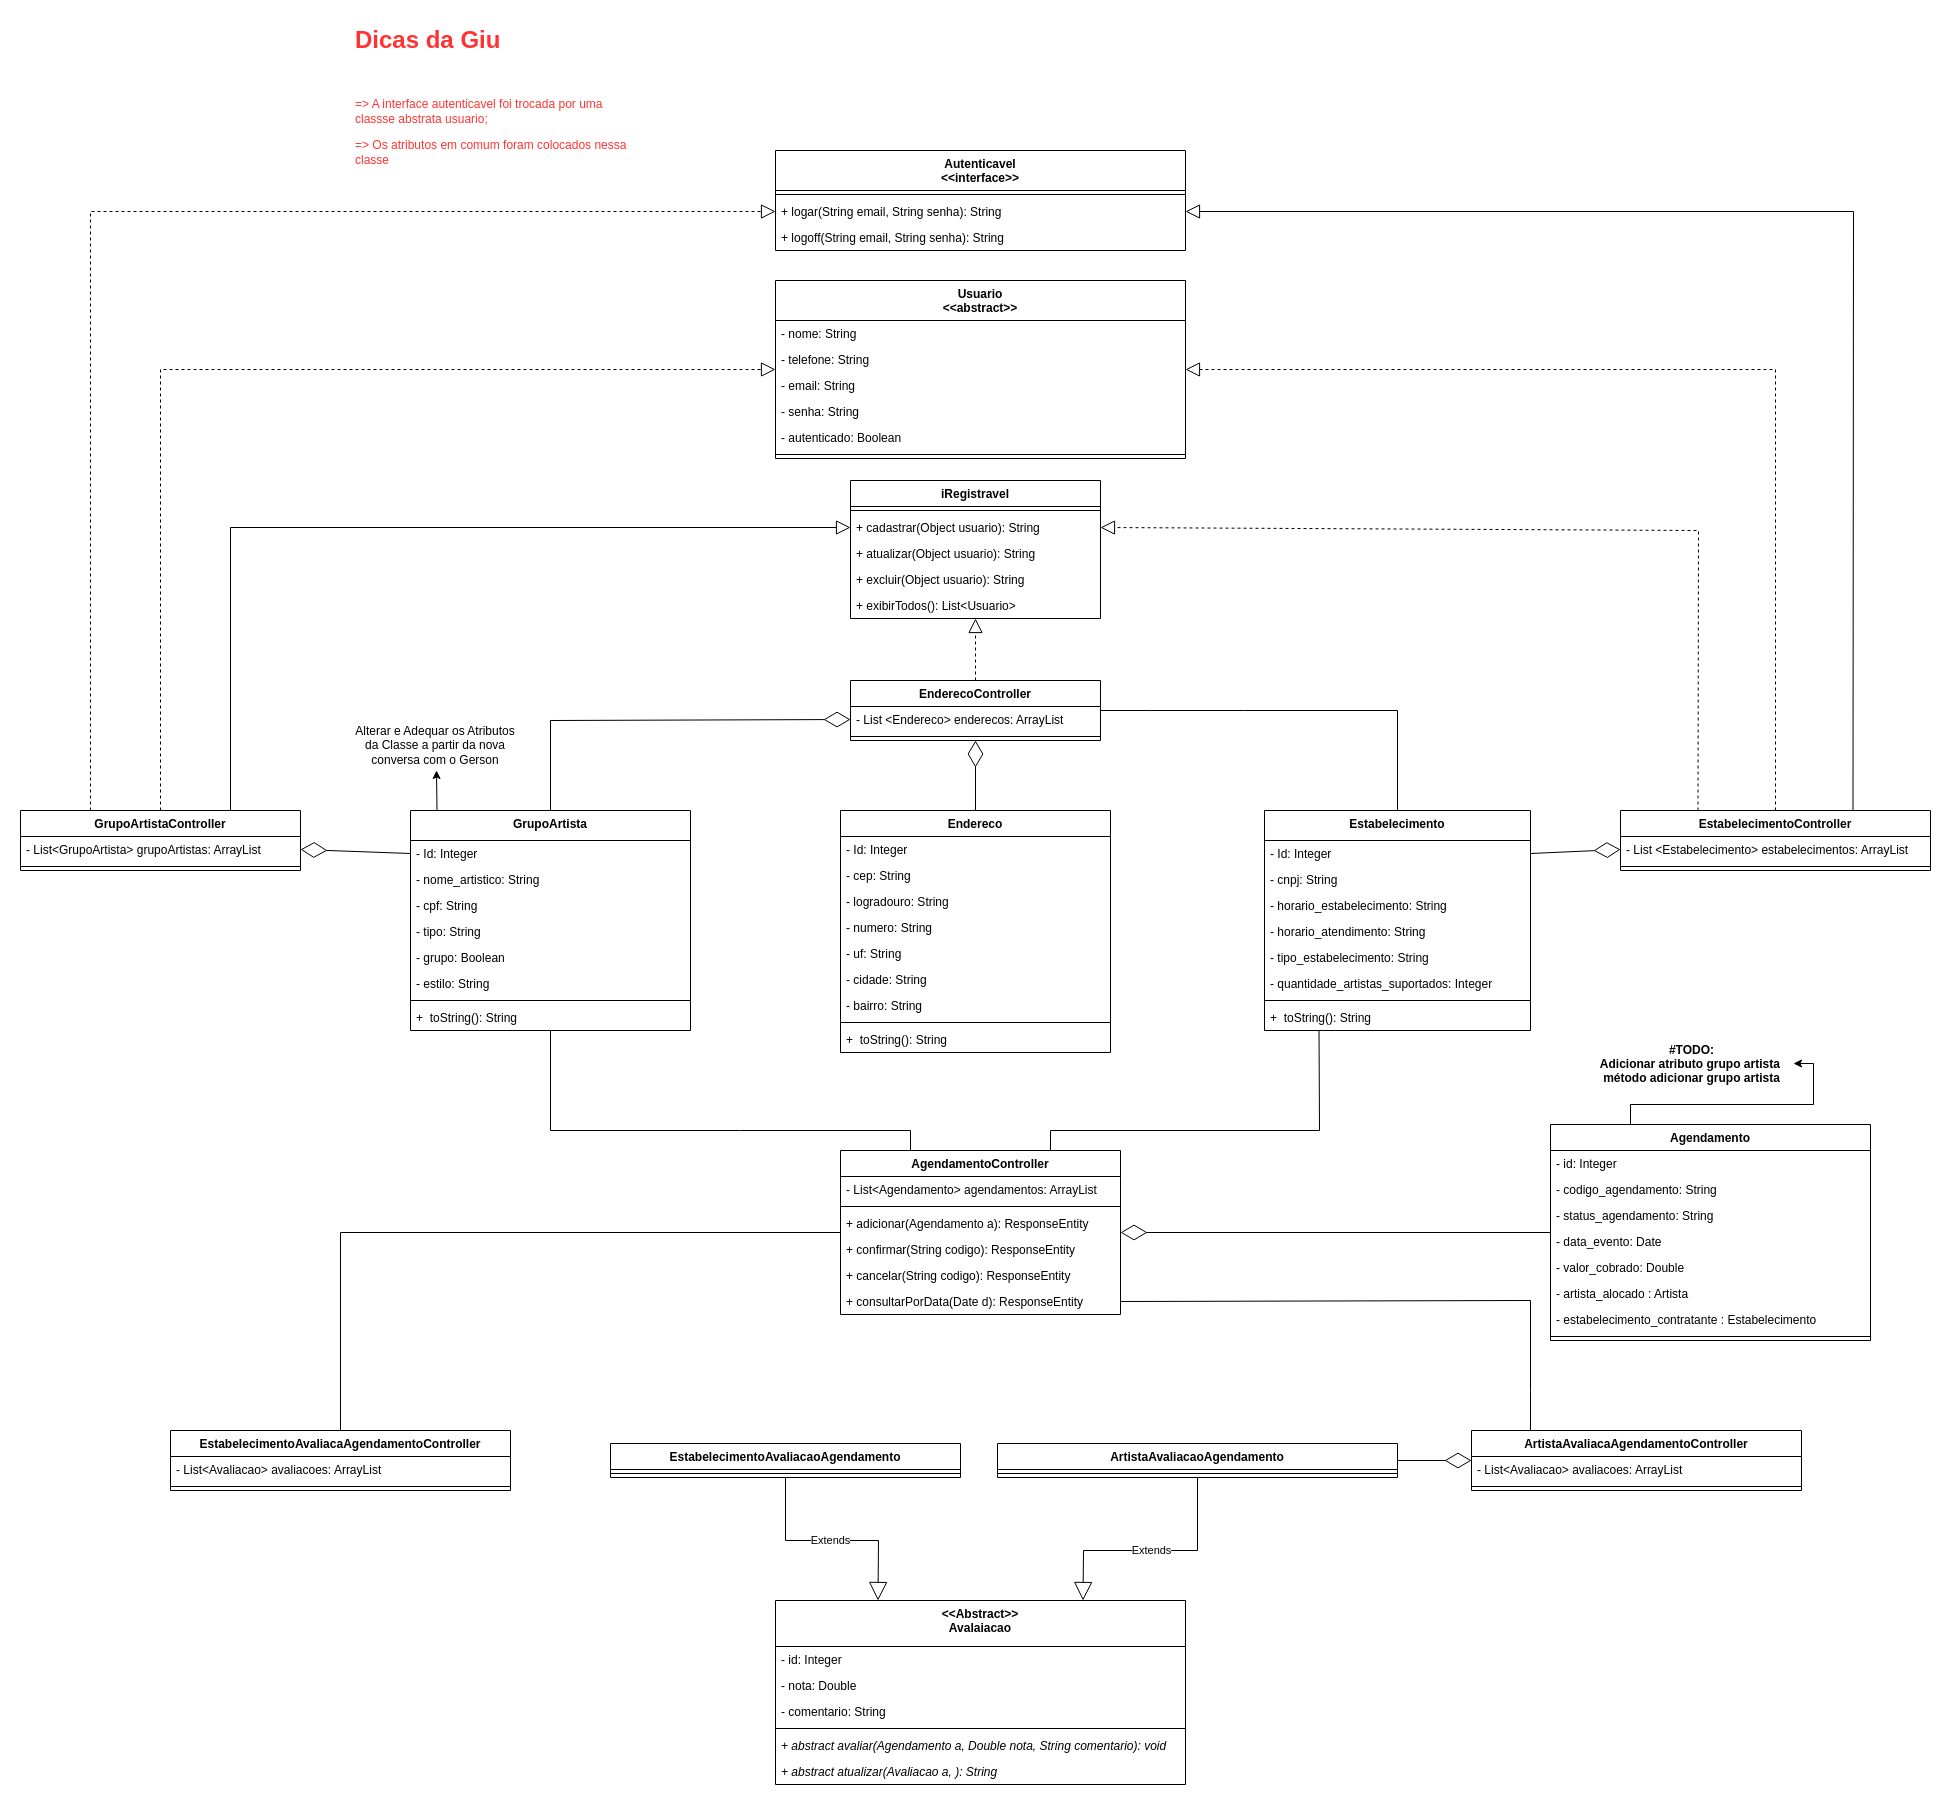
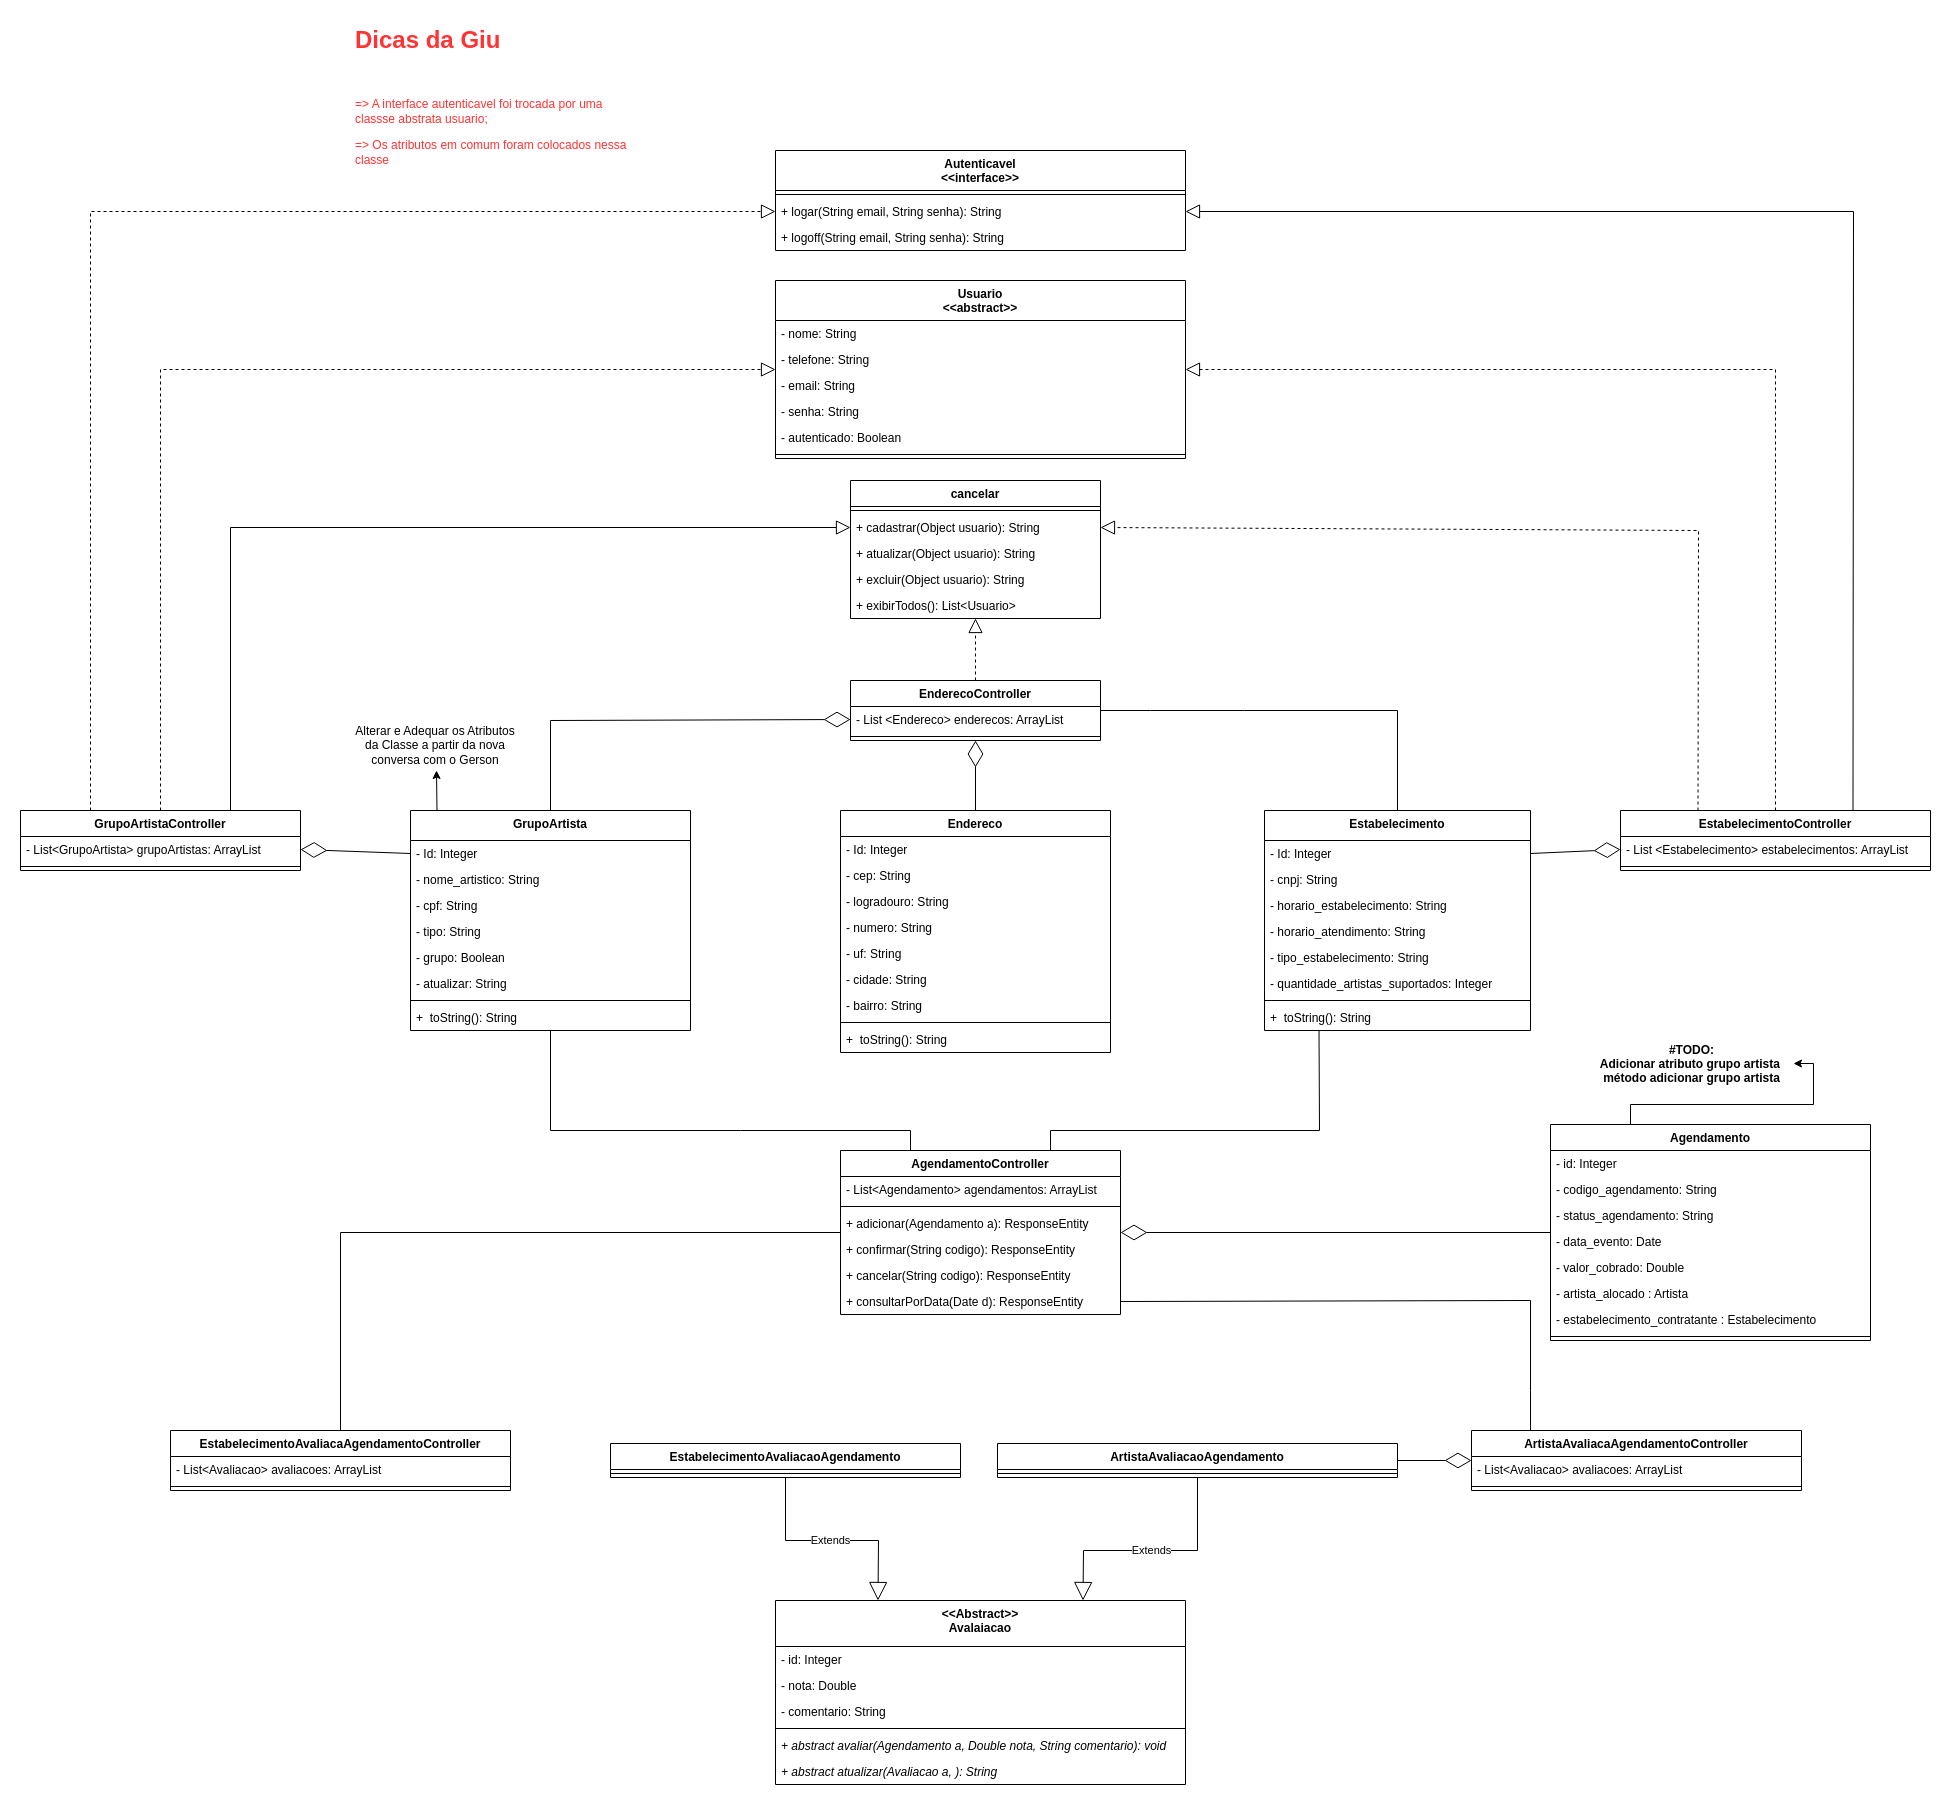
node "iRegistravel": label "iRegistravel" -> "cancelar"
node "- estilo: String": label "- estilo: String" -> "- atualizar: String"
